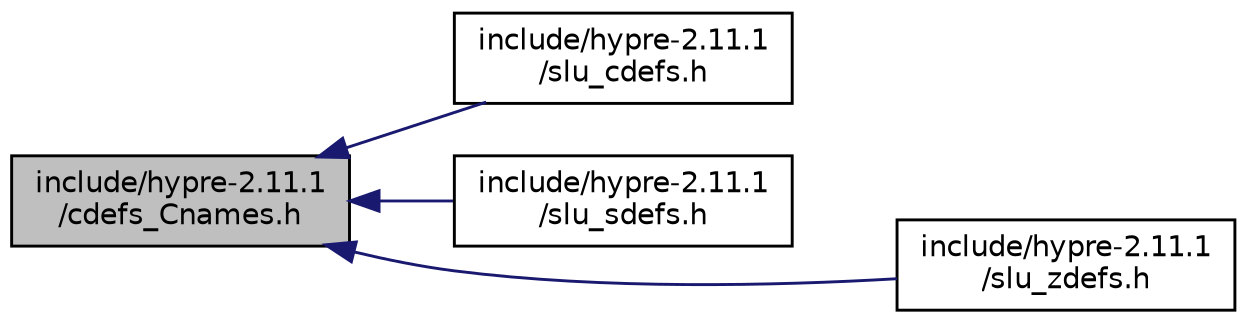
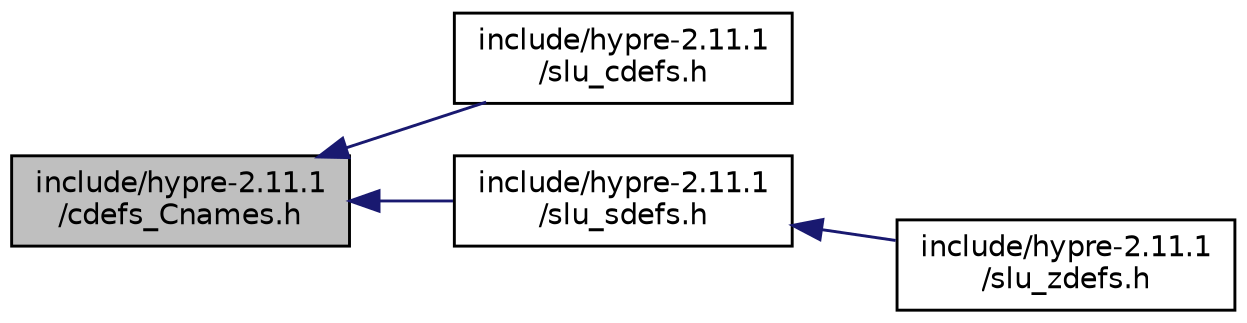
edge "include/hypre-2.11.1 /slu_zdefs.h" -> "include/hypre-2.11.1 /cdefs_Cnames.h": now "include/hypre-2.11.1 /slu_zdefs.h" -> "include/hypre-2.11.1 /slu_sdefs.h"
